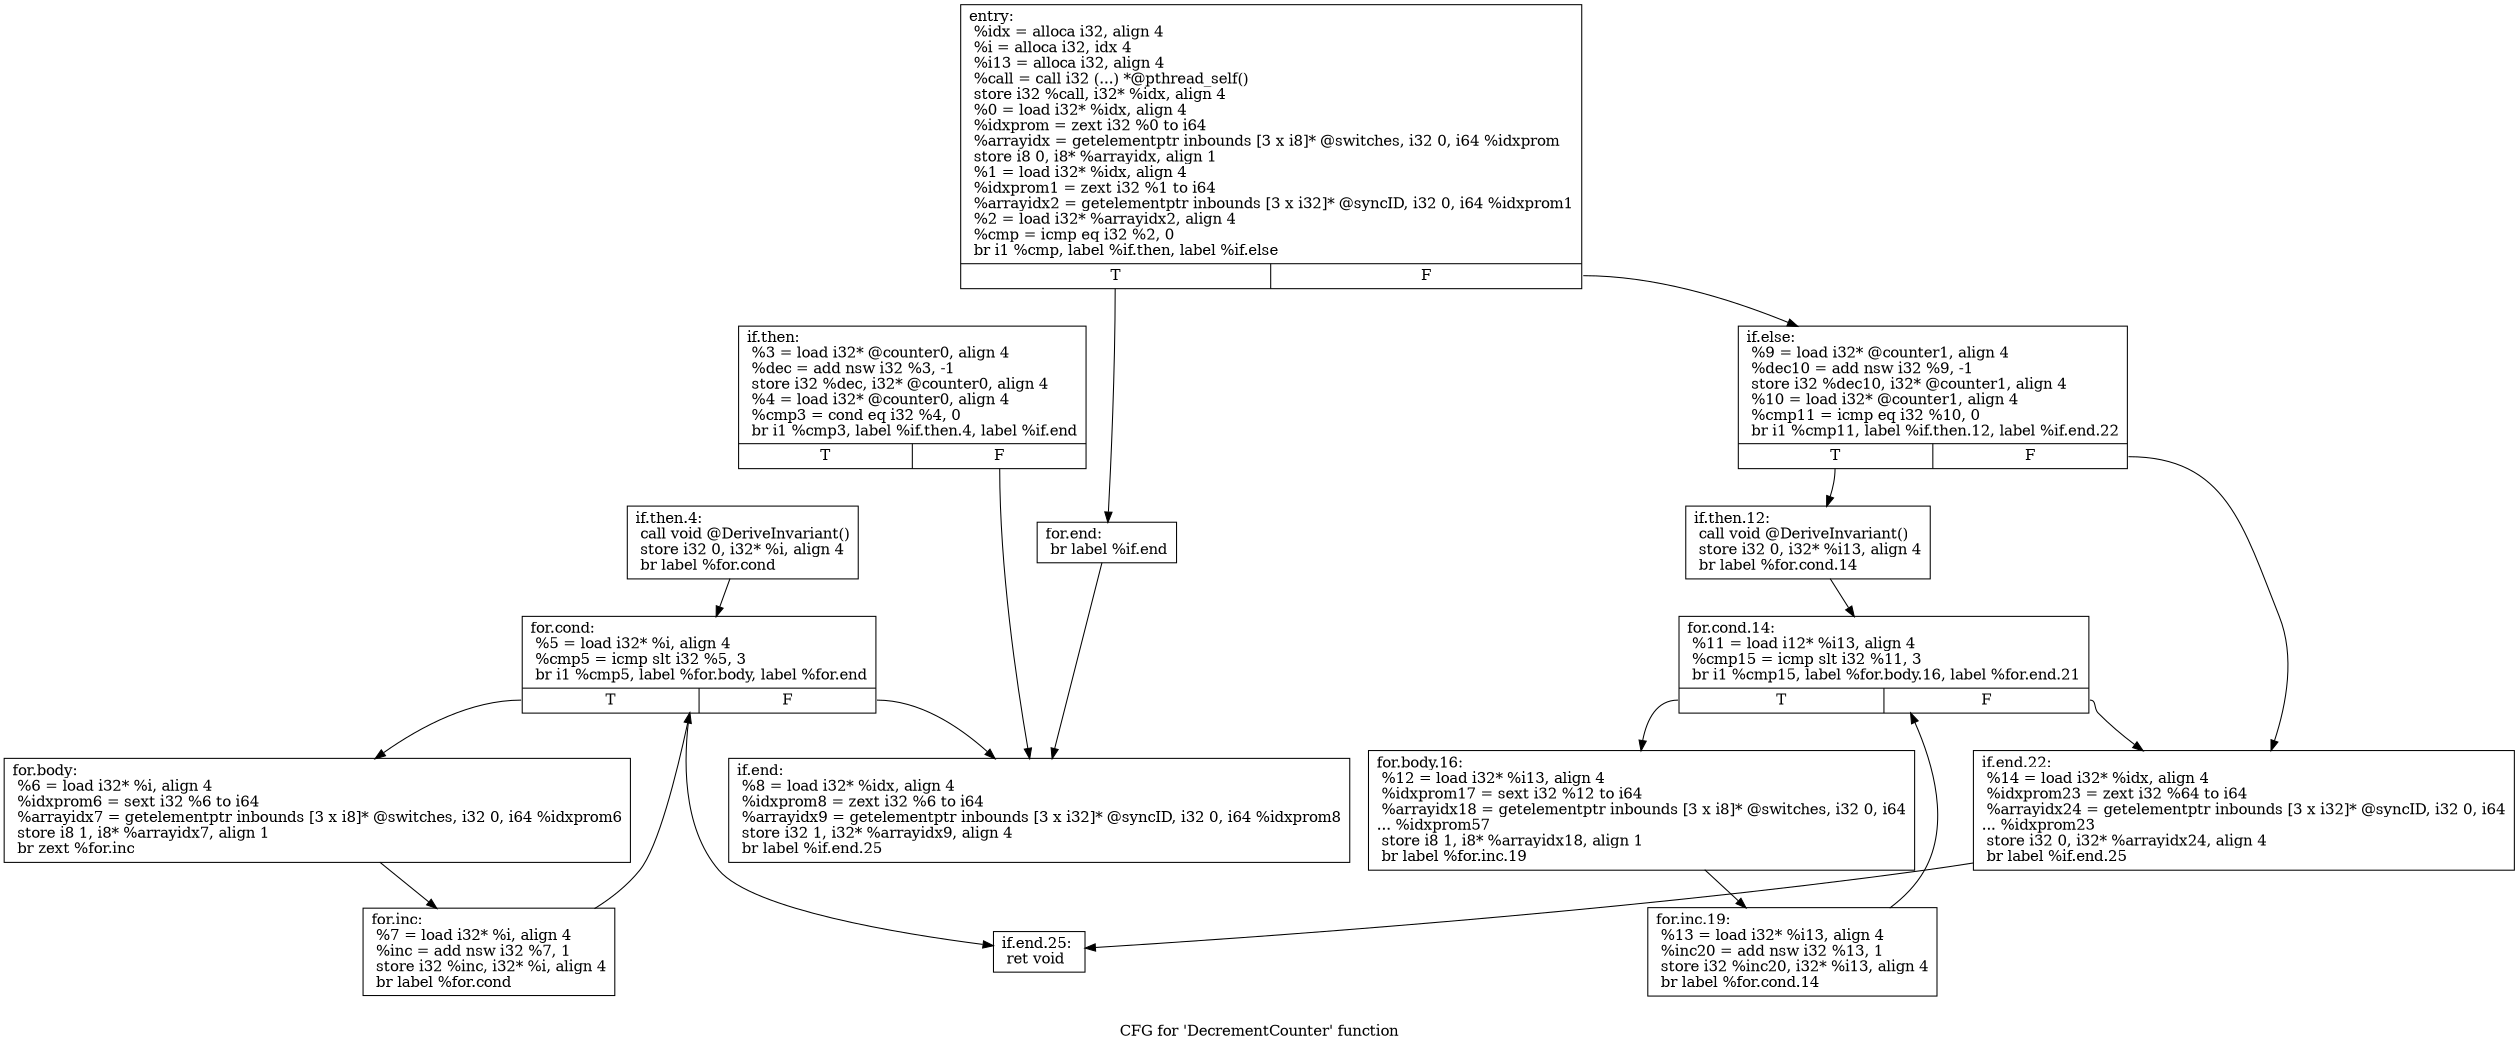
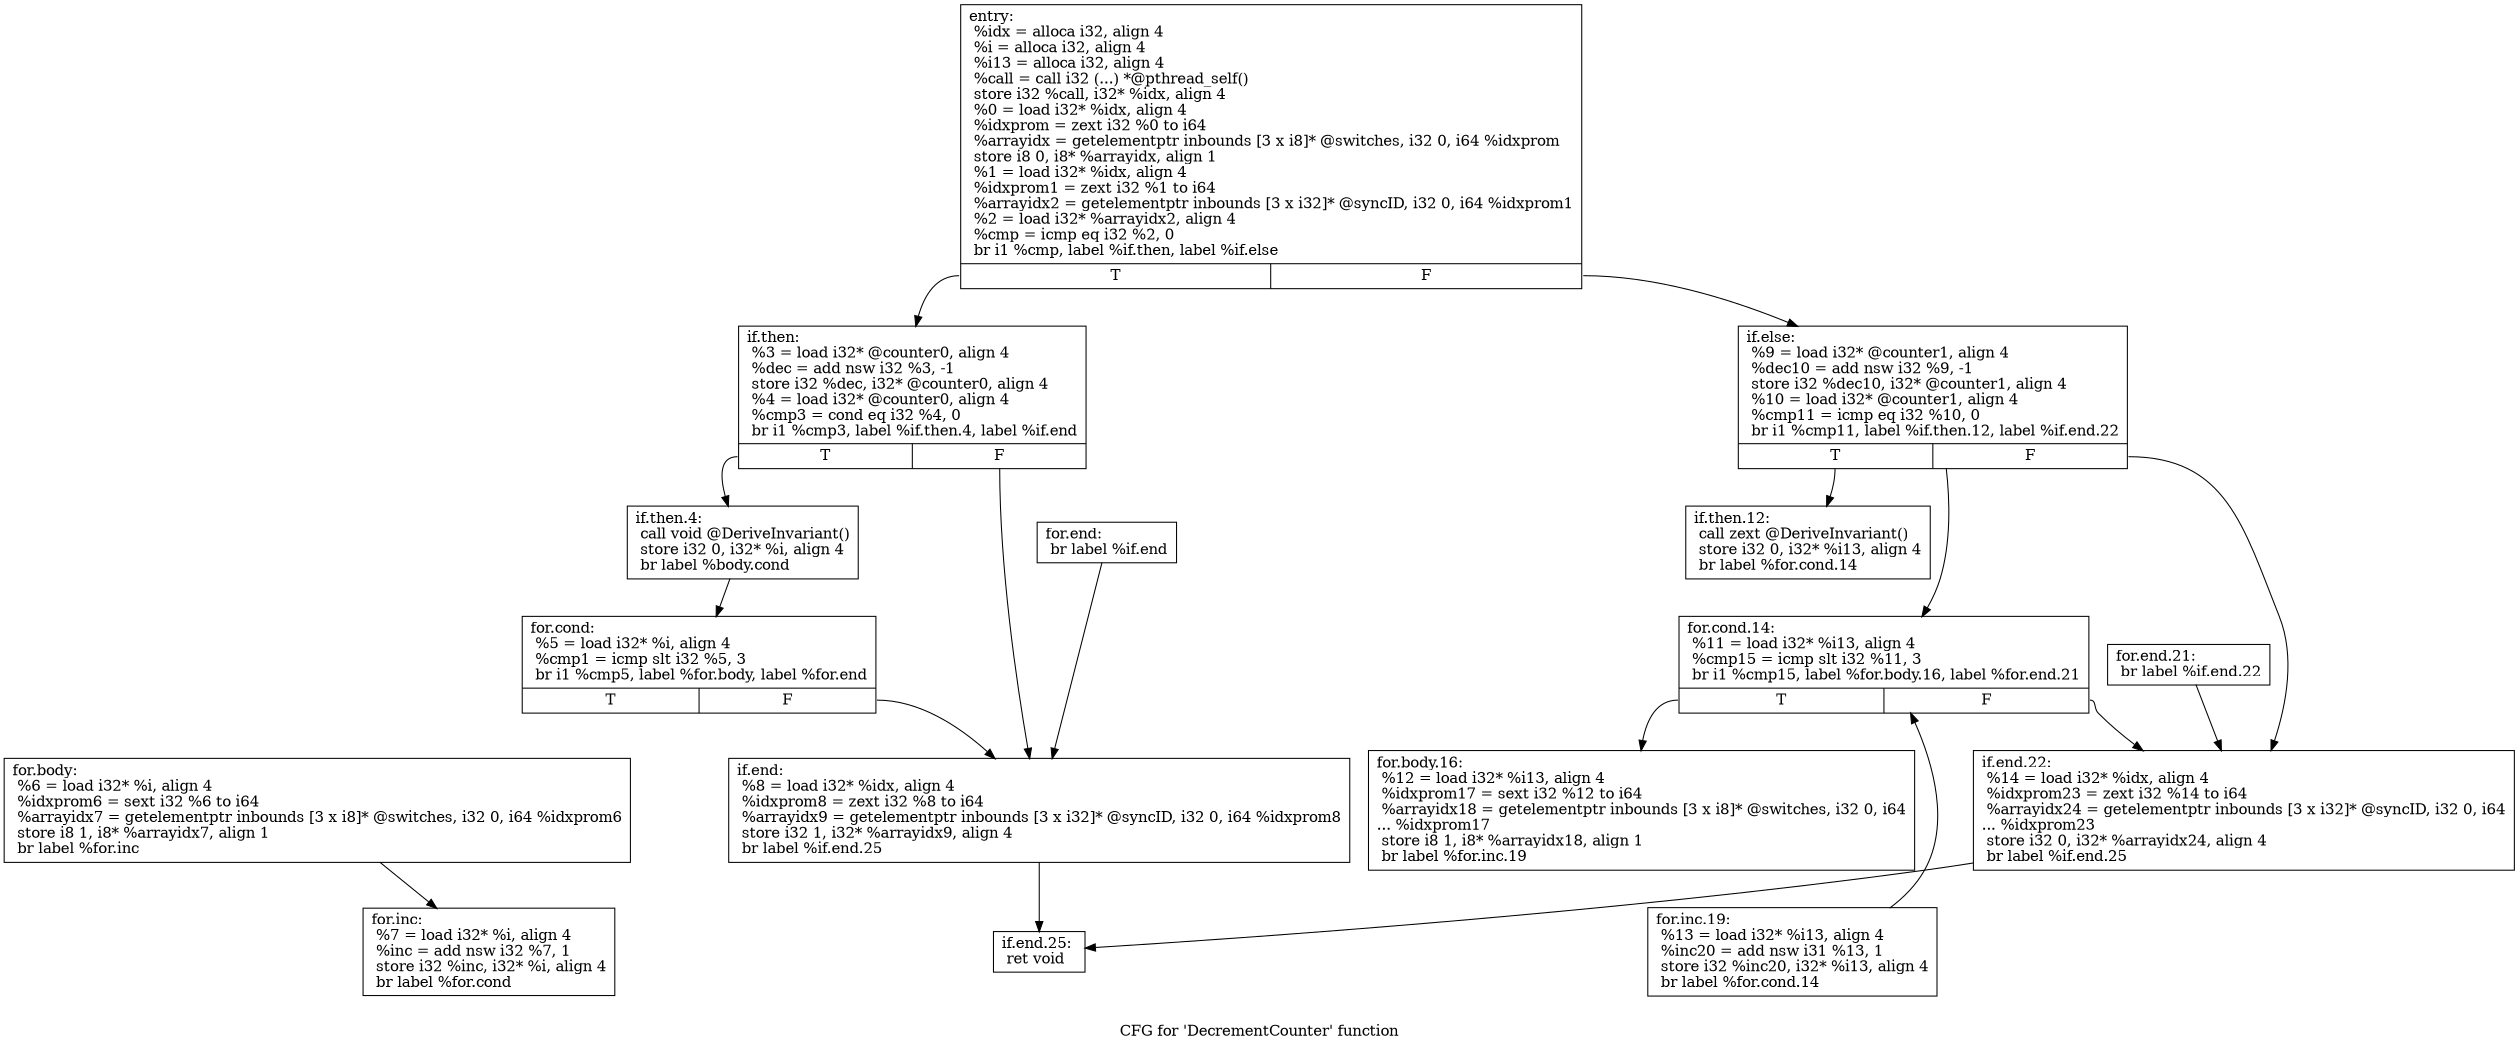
node "entry:": text "%i = alloca i32, idx 4" -> "%i = alloca i32, align 4"
edge "entry:" -> "for.end:": now "entry:" -> "if.then:"
edge "if.then:" -> "if.then.4:": added
node "if.then.12:": text "call void @DeriveInvariant()" -> "call zext @DeriveInvariant()"
node "if.then.4:": text "br label %for.cond" -> "br label %body.cond"
edge "if.then.12:" -> "for.cond.14:": now "if.else:" -> "for.cond.14:"
node "for.cond.14:": text "%11 = load i12* %i13, align 4" -> "%11 = load i32* %i13, align 4"
node "for.cond:": text "%cmp5 = icmp slt i32 %5, 3" -> "%cmp1 = icmp slt i32 %5, 3"
node "for.end.21:": added
edge "for.cond:" -> "for.body:": removed
node "if.end.22:": text "%idxprom23 = zext i32 %64 to i64" -> "%idxprom23 = zext i32 %14 to i64"
node "if.end:": text "%idxprom8 = zext i32 %6 to i64" -> "%idxprom8 = zext i32 %8 to i64"
node "for.body.16:": text "... %idxprom57" -> "... %idxprom17"
edge "for.inc:" -> "for.cond:": removed
node "for.body:": text "br zext %for.inc" -> "br label %for.inc"
edge "for.body.16:" -> "for.inc.19:": removed
edge "for.cond:" -> "if.end.25:": now "if.end:" -> "if.end.25:"
node "for.inc.19:": text "%inc20 = add nsw i32 %13, 1" -> "%inc20 = add nsw i31 %13, 1"
